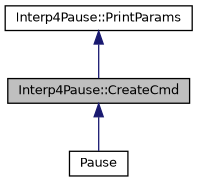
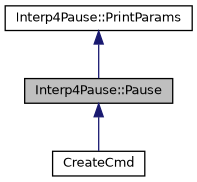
node "Interp4Pause::CreateCmd": label "Interp4Pause::CreateCmd" -> "Interp4Pause::Pause"
node "Pause": label "Pause" -> "CreateCmd"
